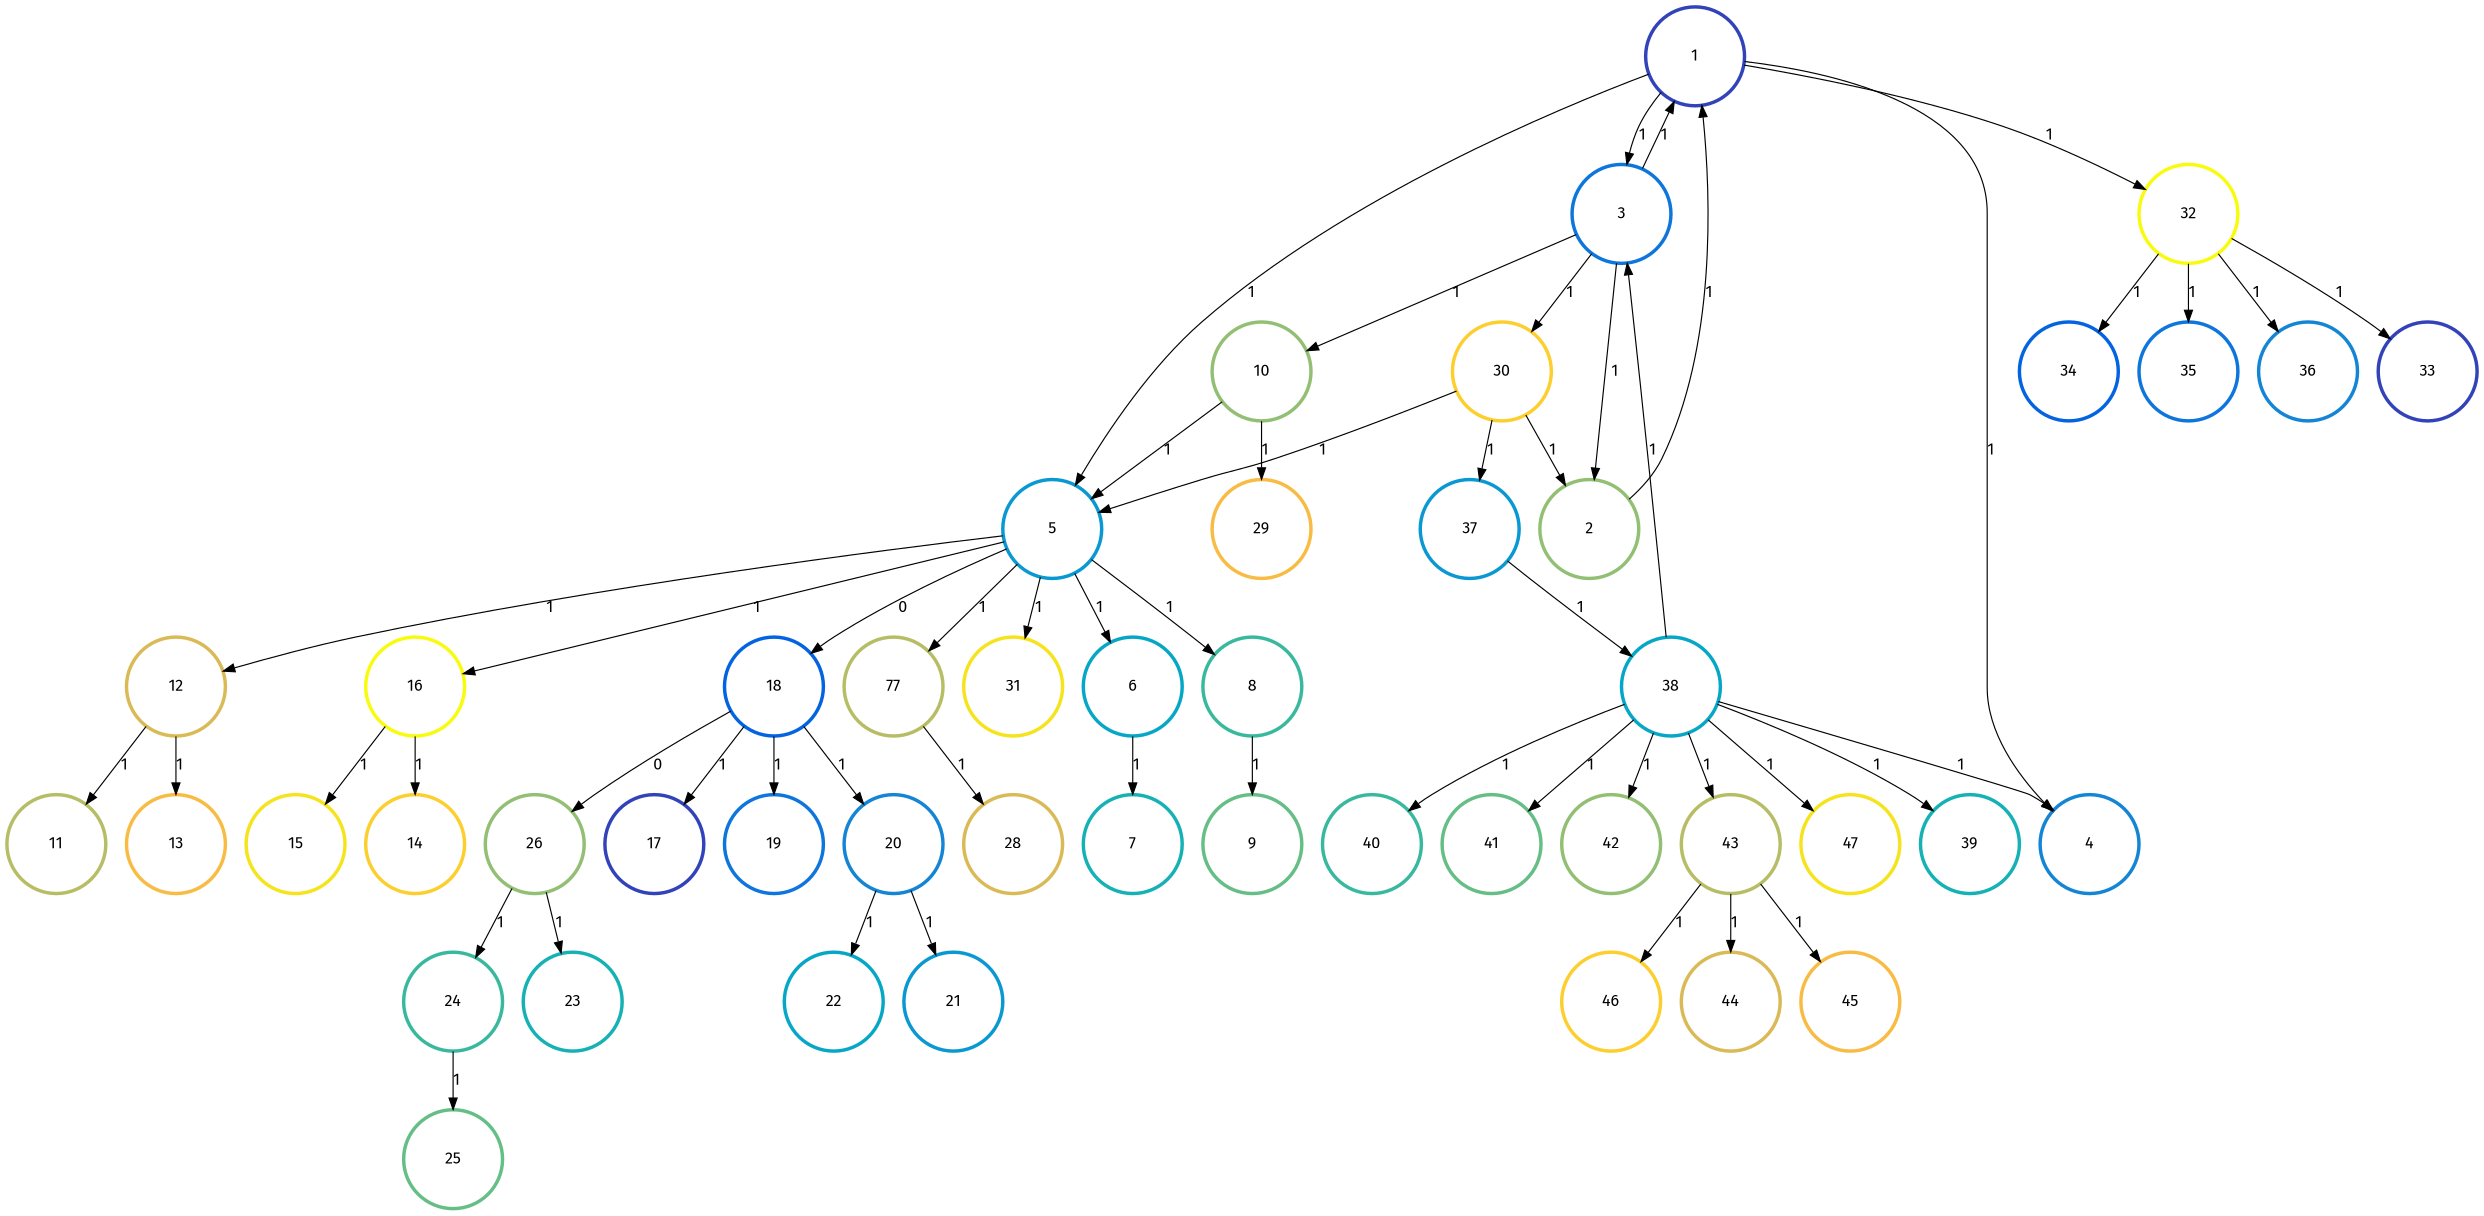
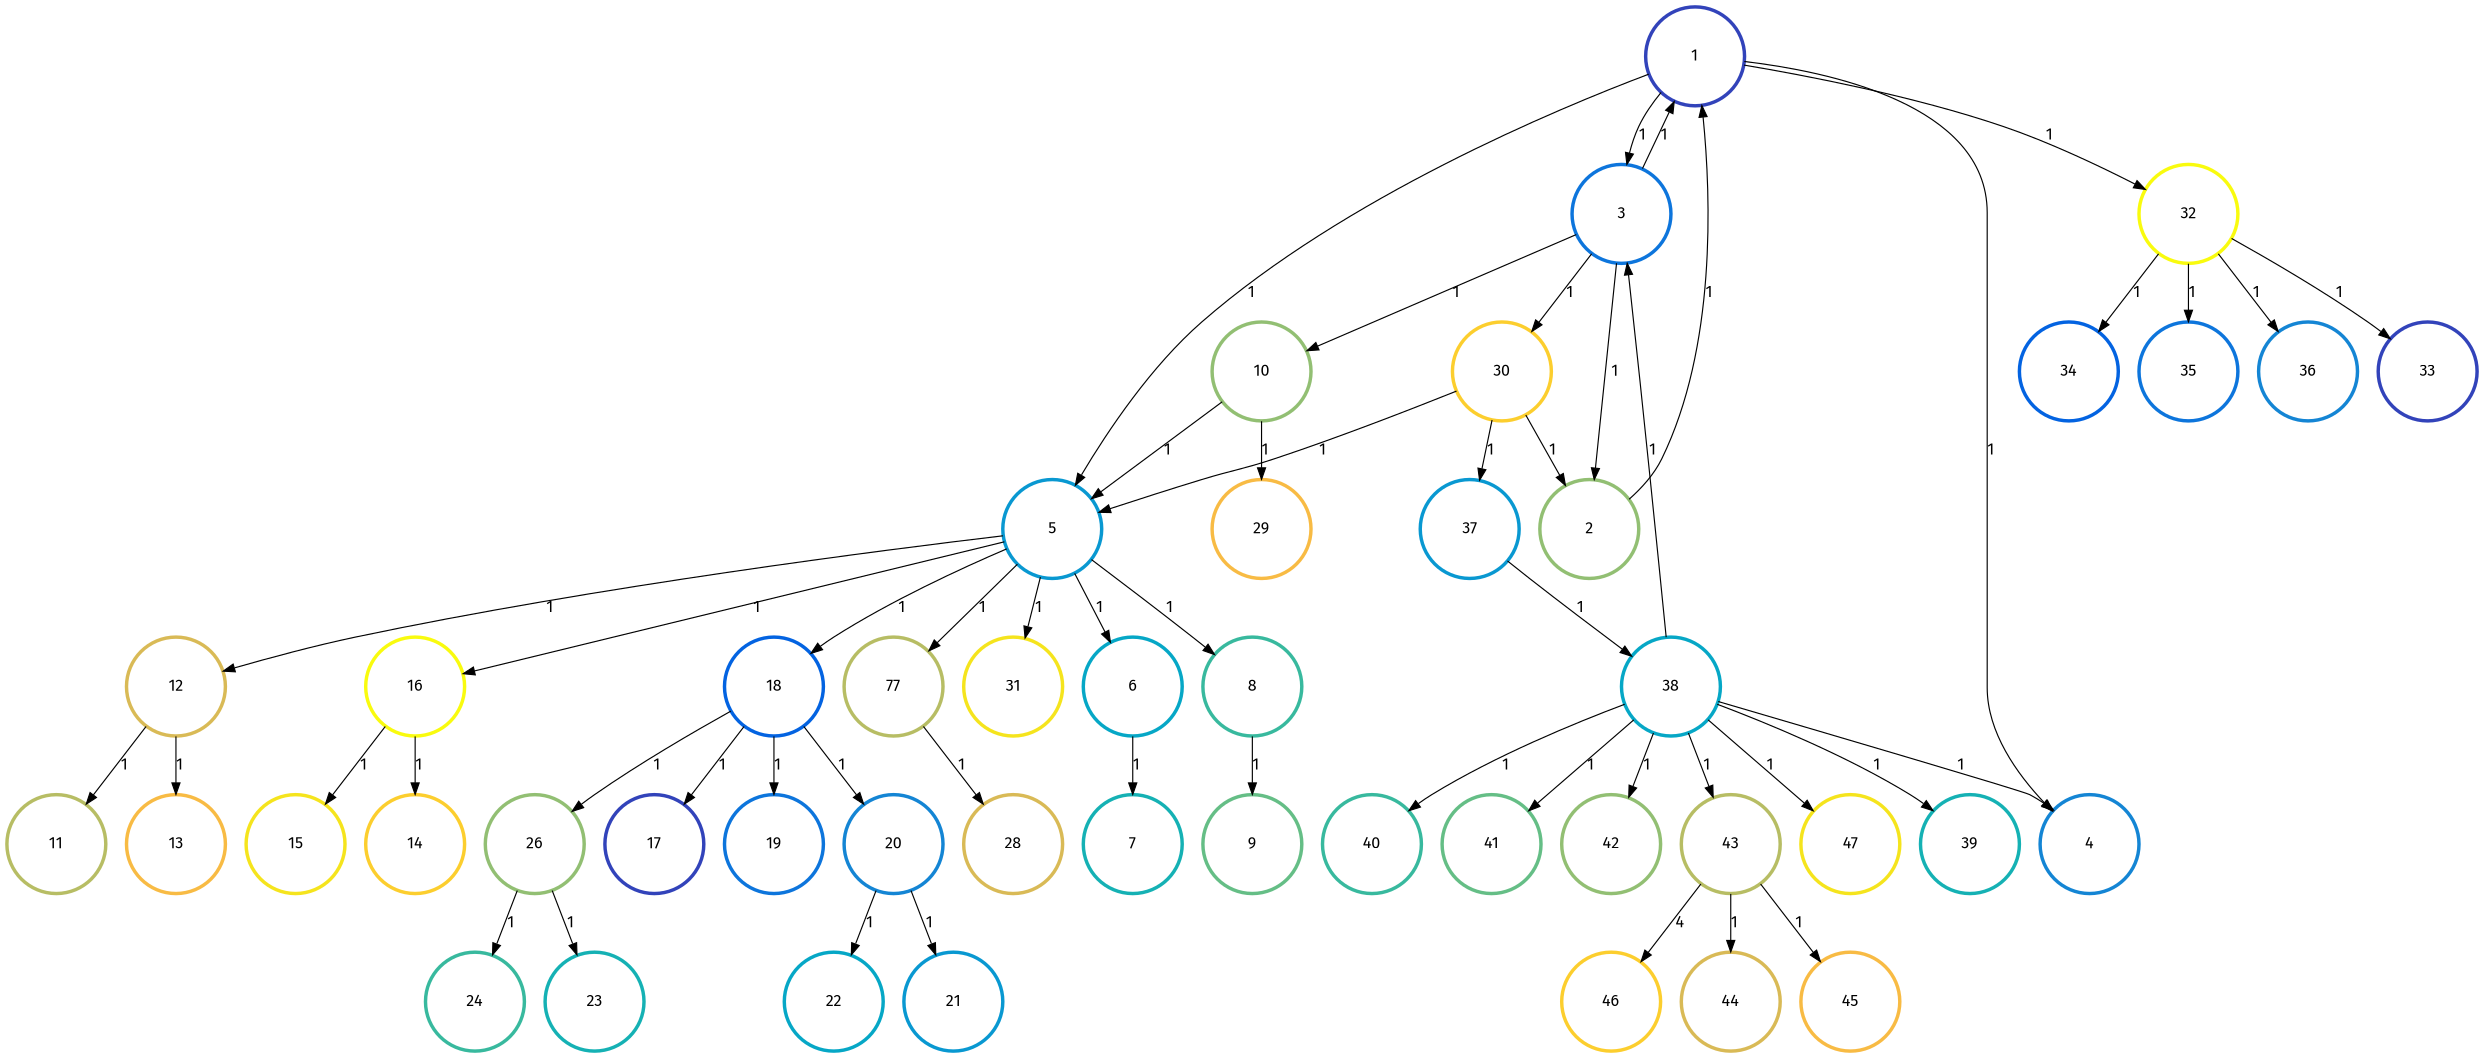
edge "5" -> "18": label "0" -> "1"
edge "18" -> "26": label "0" -> "1"
edge "43" -> "46": label "1" -> "4"
node "25": removed
